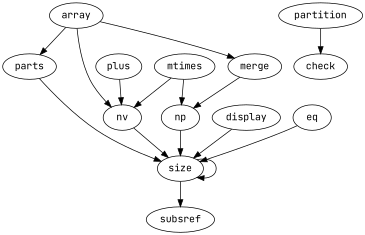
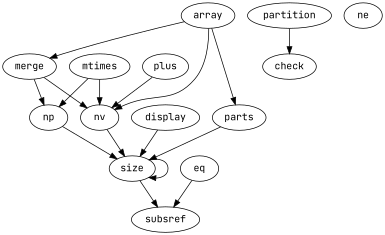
node "ne": added
edge "merge" -> "nv": added
edge "eq" -> "size": now "eq" -> "subsref"
